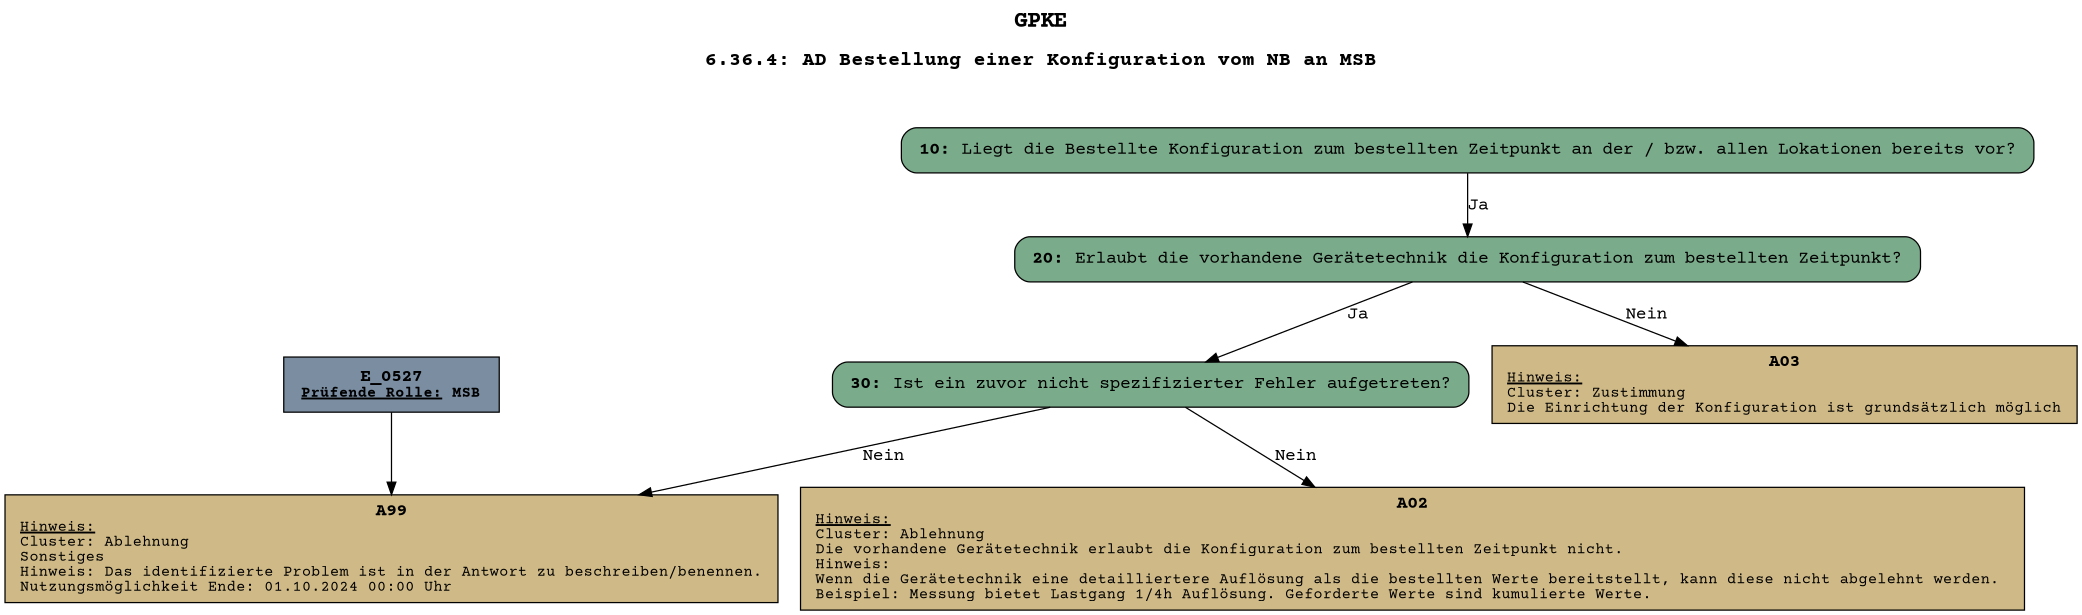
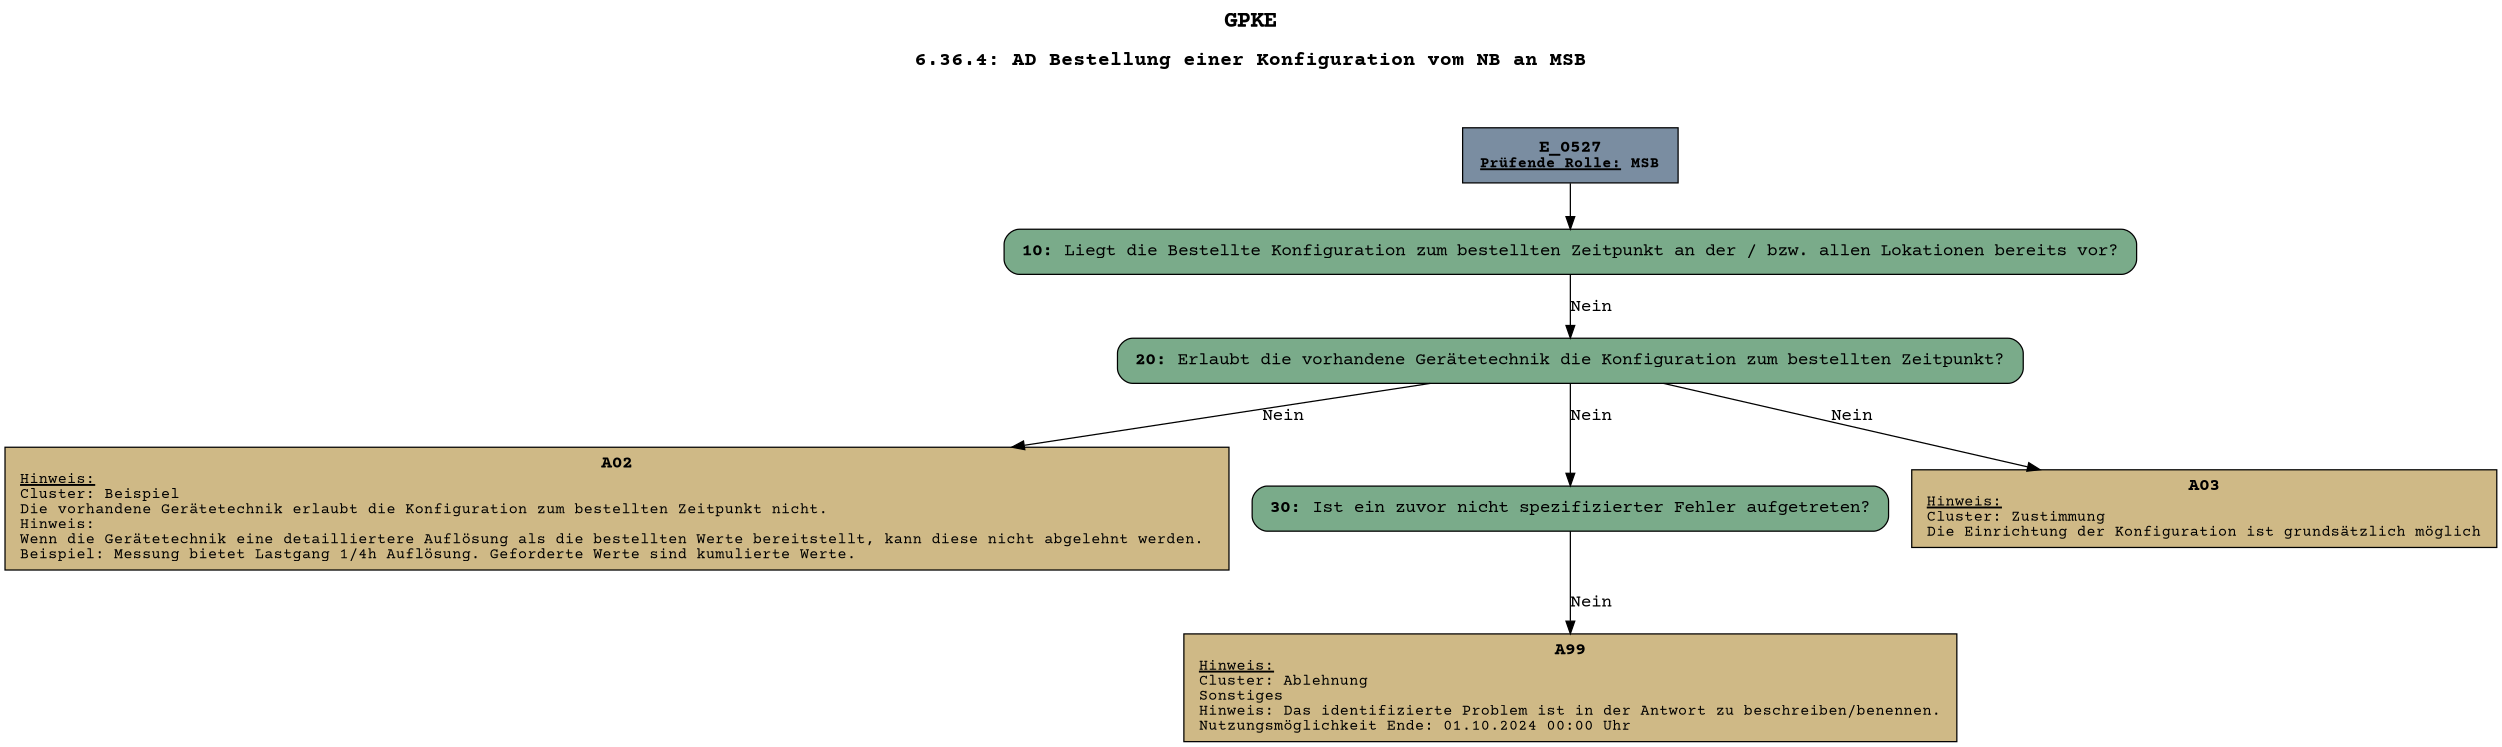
edge "10:" -> "20:": label "Ja" -> "Nein"
edge "20:" -> "30:": label "Ja" -> "Nein"
edge "30:" -> "A02": now "20:" -> "A02"
edge "E_0527" -> "A99": now "E_0527" -> "10:"
node "A02": text "Cluster: Ablehnung" -> "Cluster: Beispiel"
